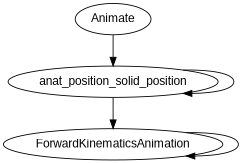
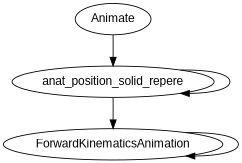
node "anat_position_solid_position": label "anat_position_solid_position" -> "anat_position_solid_repere"
